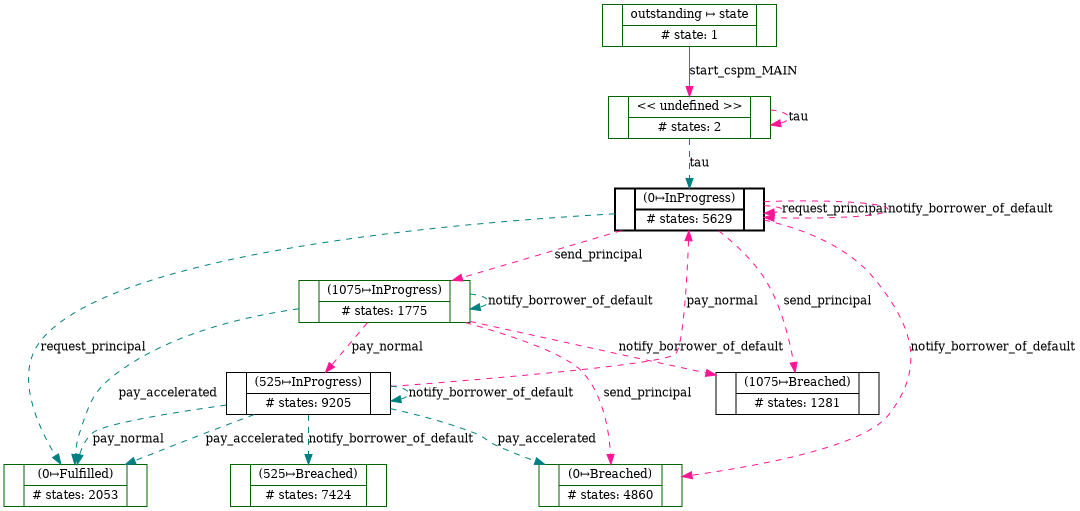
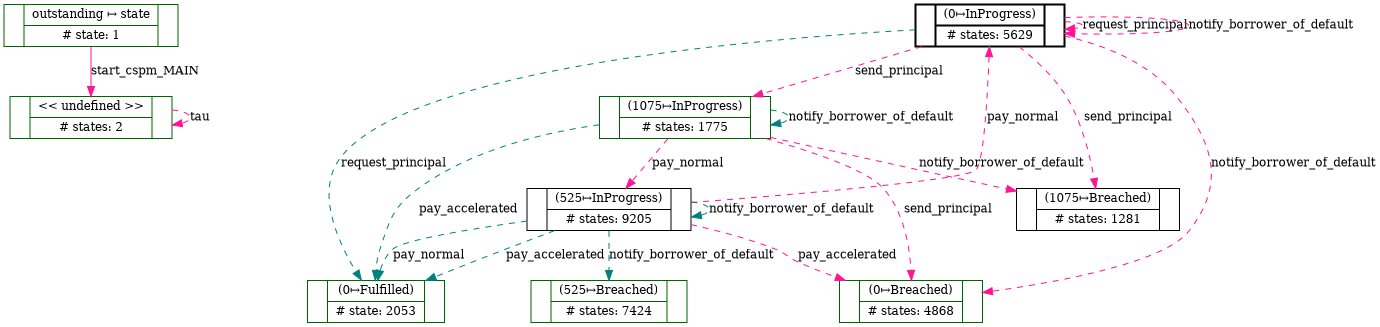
edge "# states: 2" -> "(0↦InProgress)": removed, label "tau"
edge "(525↦InProgress)" -> "(0↦Breached)": color teal -> deeppink
node "(0↦Fulfilled)": text "# states: 2053" -> "# state: 2053"
node "(0↦Breached)": text "# states: 4860" -> "# states: 4868"
